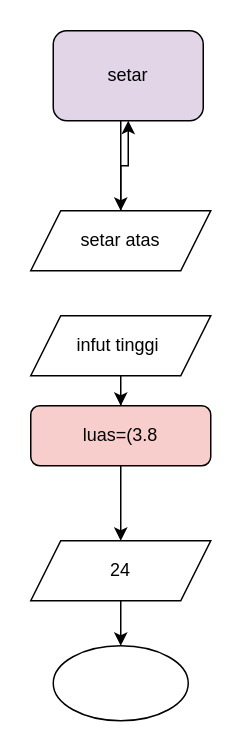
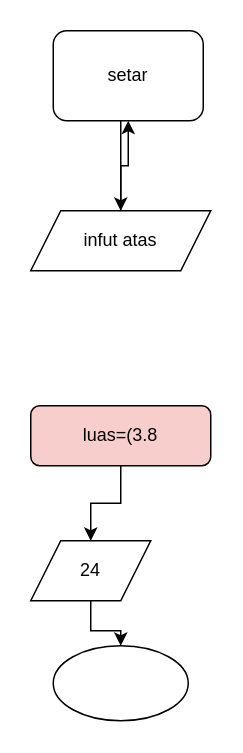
node "setar": fillcolor #e1d5e7 -> #ffffff
node "setar atas": label "setar atas" -> "infut atas"
node "infut tinggi": removed
edge "infut tinggi" -> "luas=(3.8": removed
node "24": size 180x60 -> 120x60
